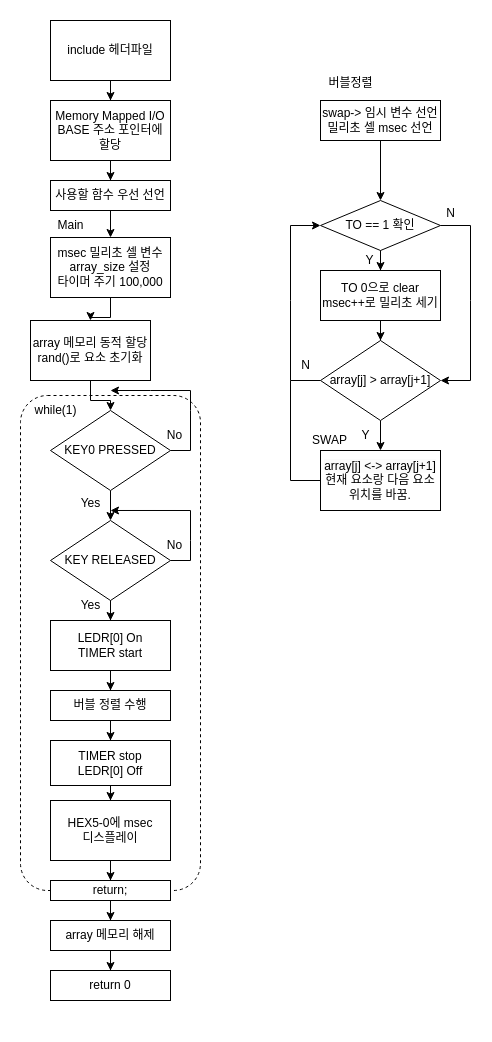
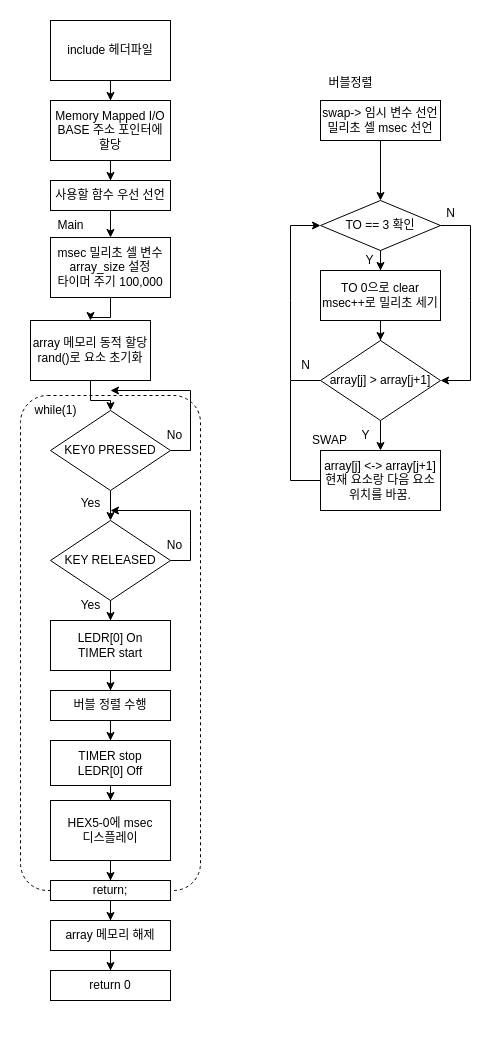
node "TO == 1 확인": label "TO == 1 확인" -> "TO == 3 확인"
